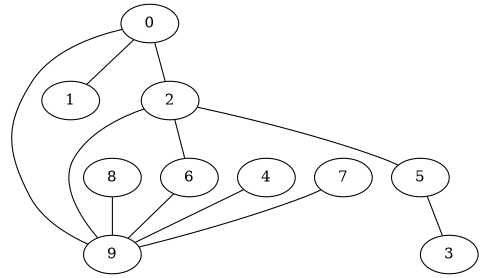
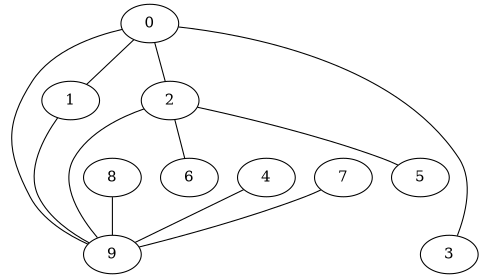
edge "6" -- "9": now "1" -- "9"
edge "5" -- "3": now "0" -- "3"
